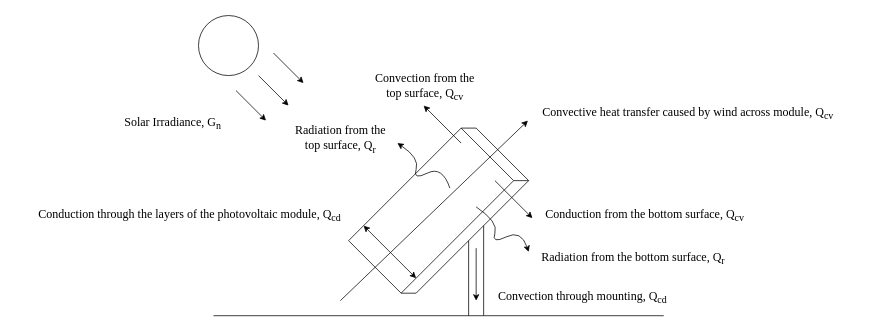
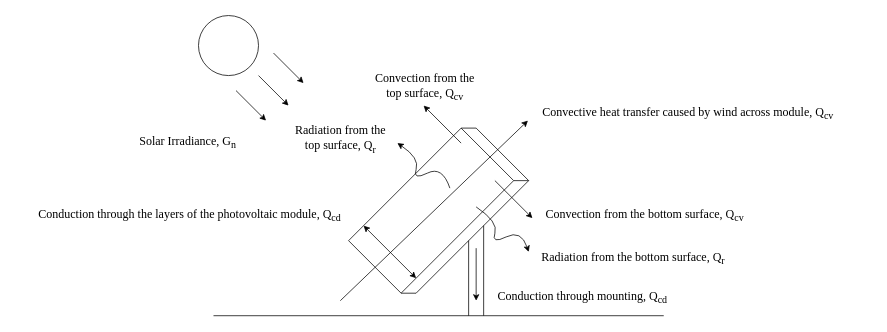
node "Solar Irradiance, Gn": moved (173, 123) -> (188, 142)
node "Conduction from the bottom surface, Qcv": label "Conduction from the bottom surface, Qcv" -> "Convection from the bottom surface, Qcv"
node "Convection through mounting, Qcd": label "Convection through mounting, Qcd" -> "Conduction through mounting, Qcd"
